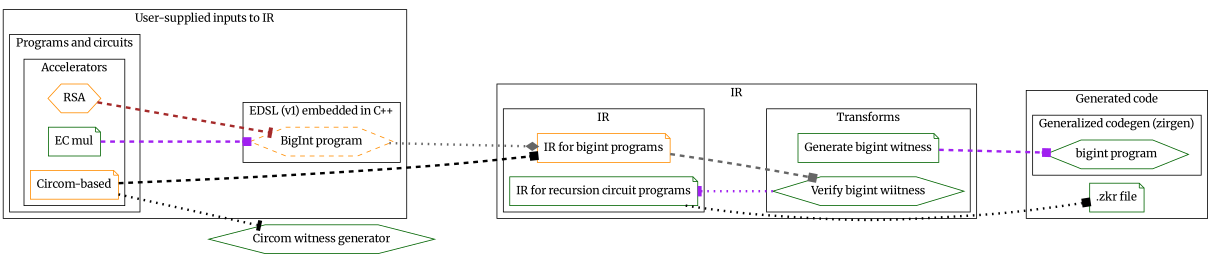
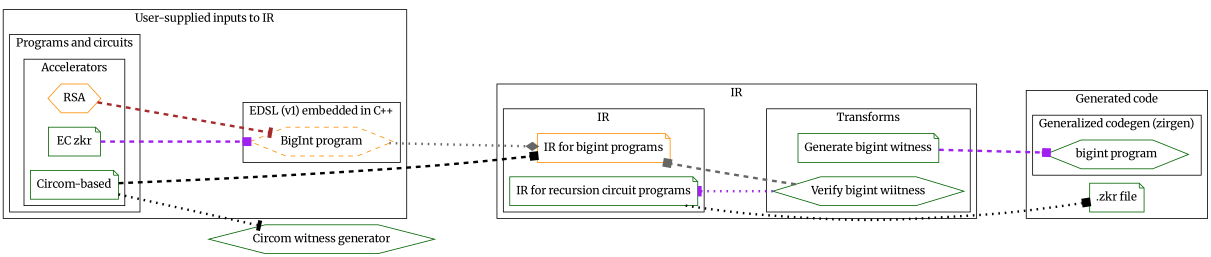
node "EC mul": label "EC mul" -> "EC zkr"
edge "IR for bigint programs" -> "Verify bigint wiitness": reversed
node "Circom-based": color darkorange -> darkgreen
